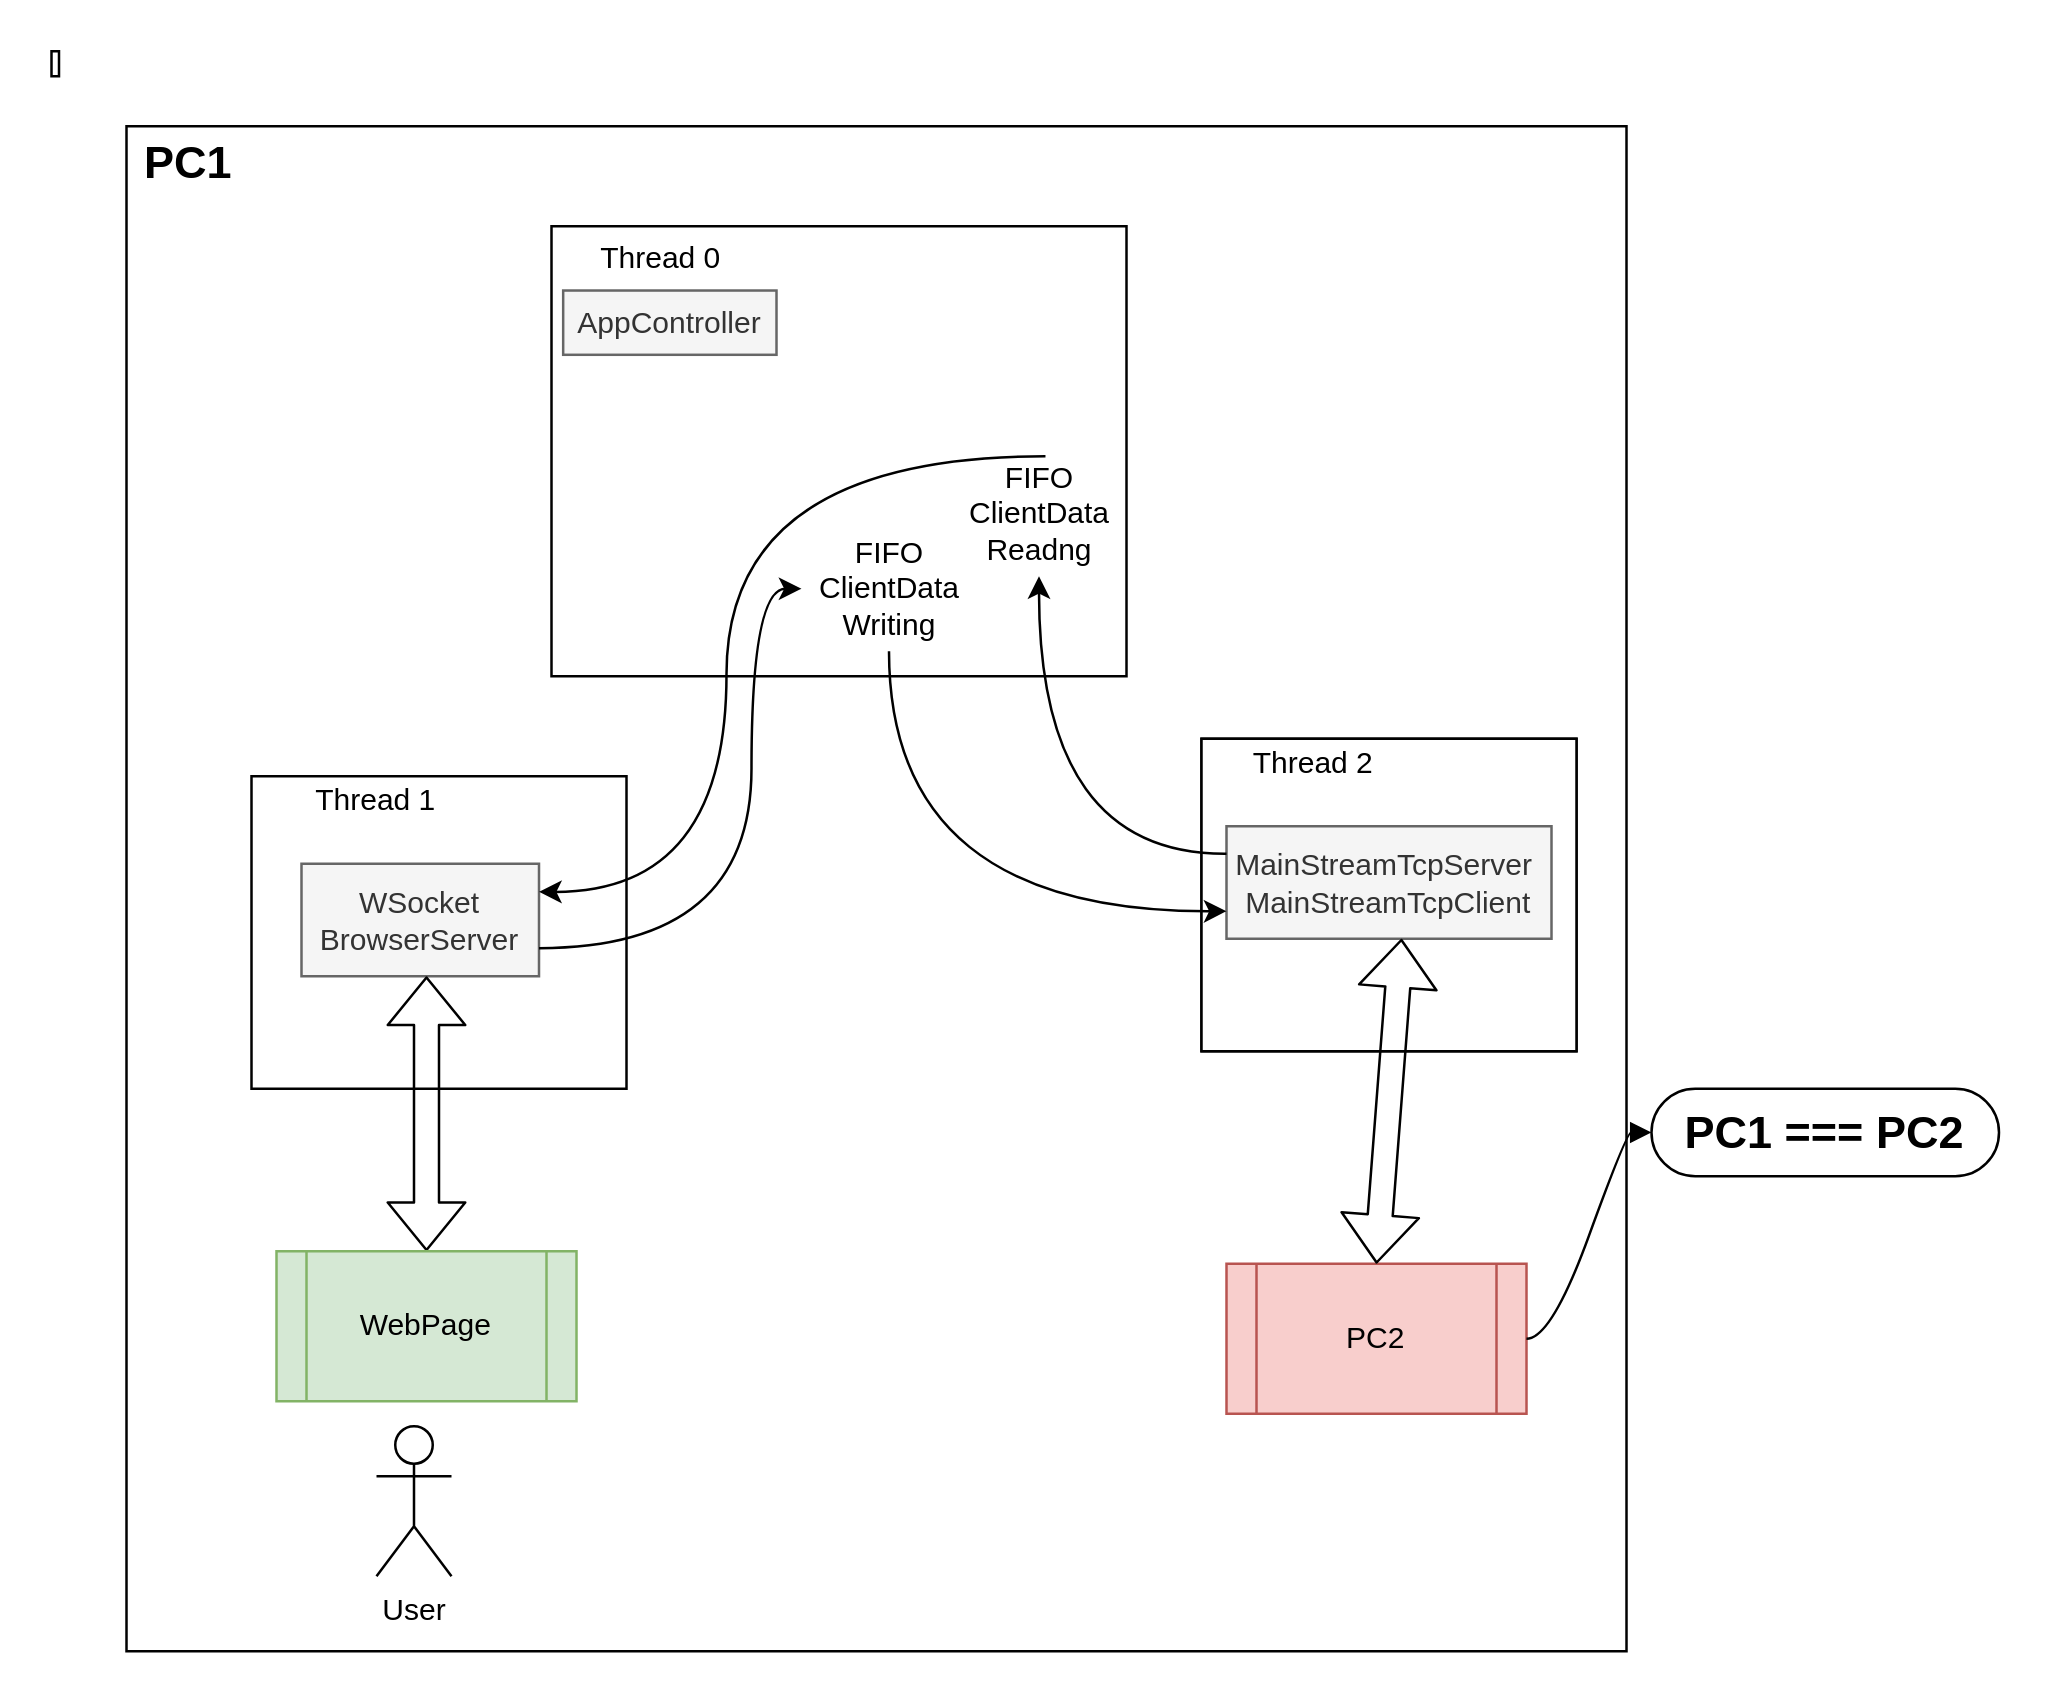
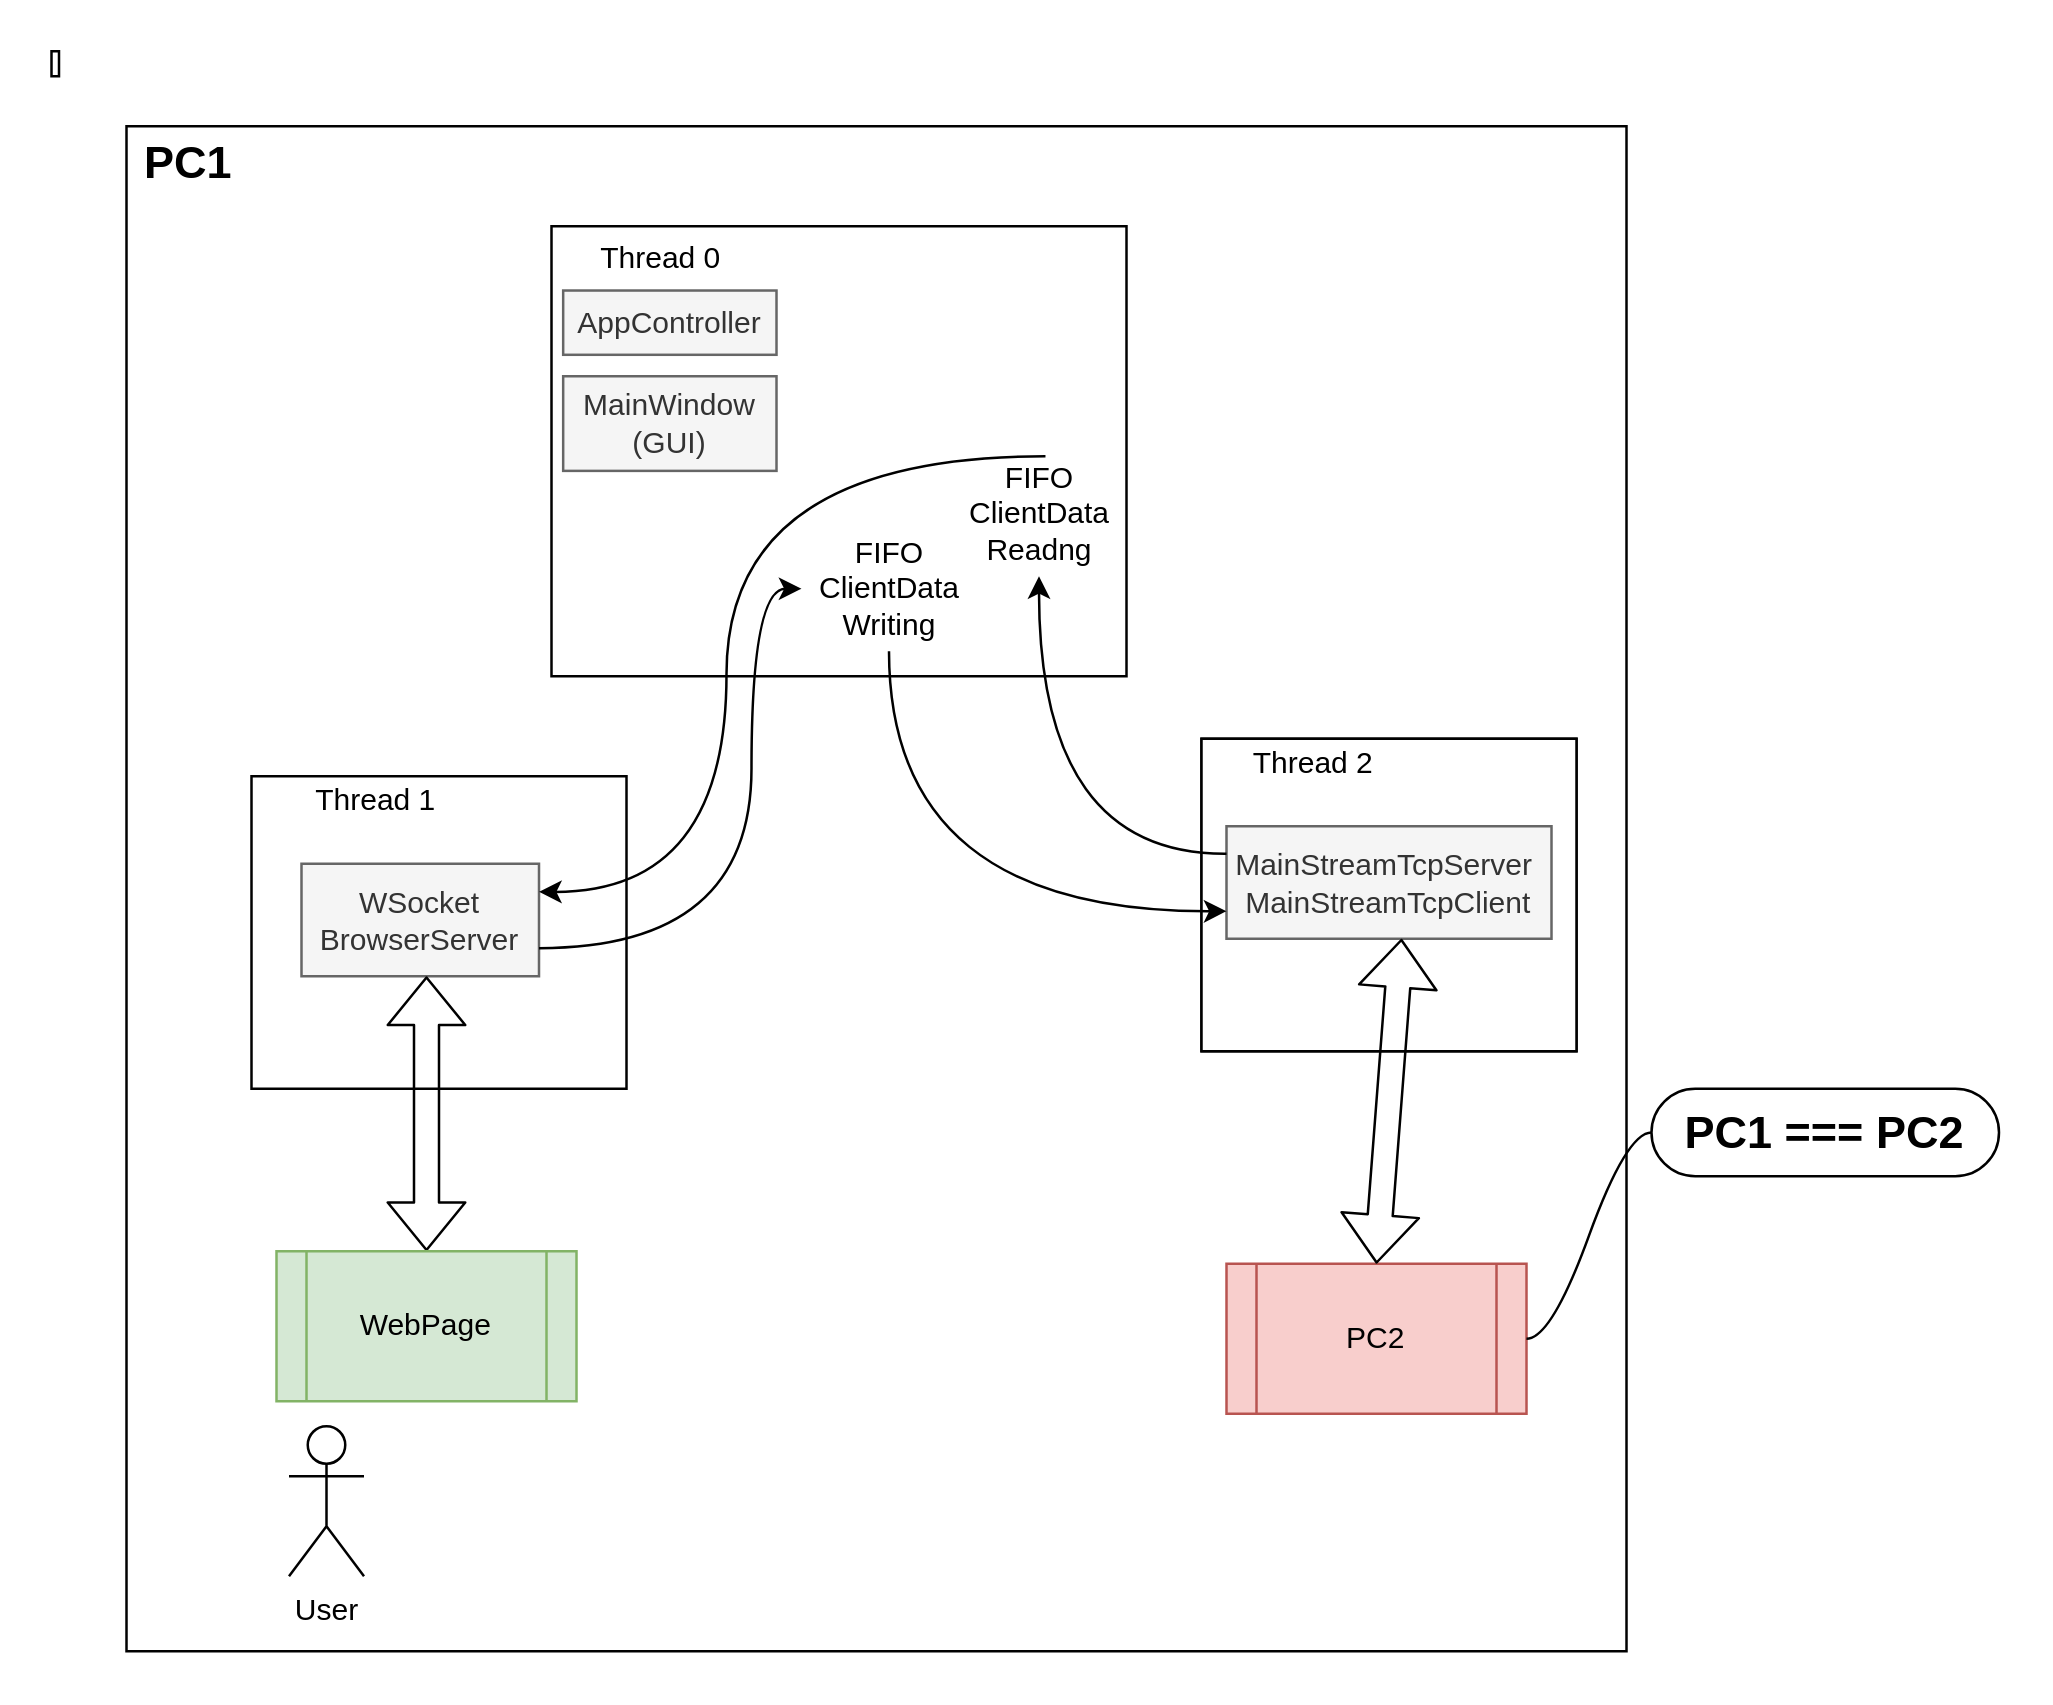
node "MainWindow (GUI)": added
edge "PC2" -> "PC1 === PC2": arrowhead block -> none
node "User": moved (414, 1501) -> (326, 1501)
